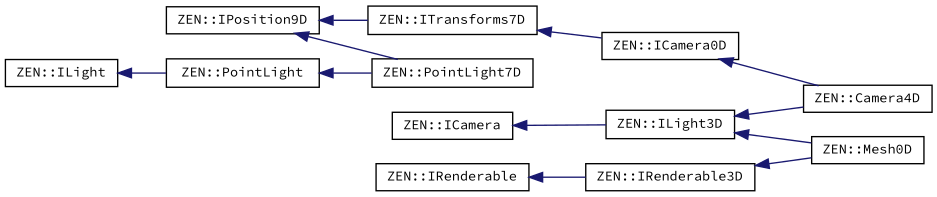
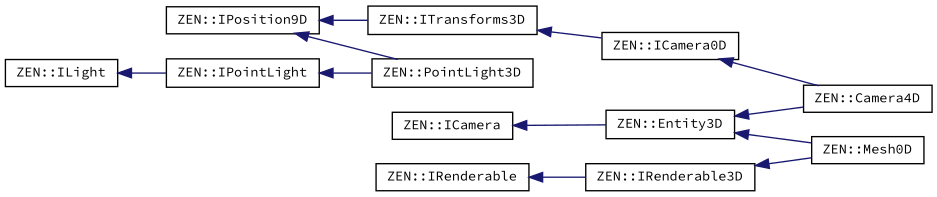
node "ZEN::ITransforms7D": label "ZEN::ITransforms7D" -> "ZEN::ITransforms3D"
node "ZEN::PointLight": label "ZEN::PointLight" -> "ZEN::IPointLight"
node "ZEN::PointLight7D": label "ZEN::PointLight7D" -> "ZEN::PointLight3D"
node "ZEN::ILight3D": label "ZEN::ILight3D" -> "ZEN::Entity3D"
